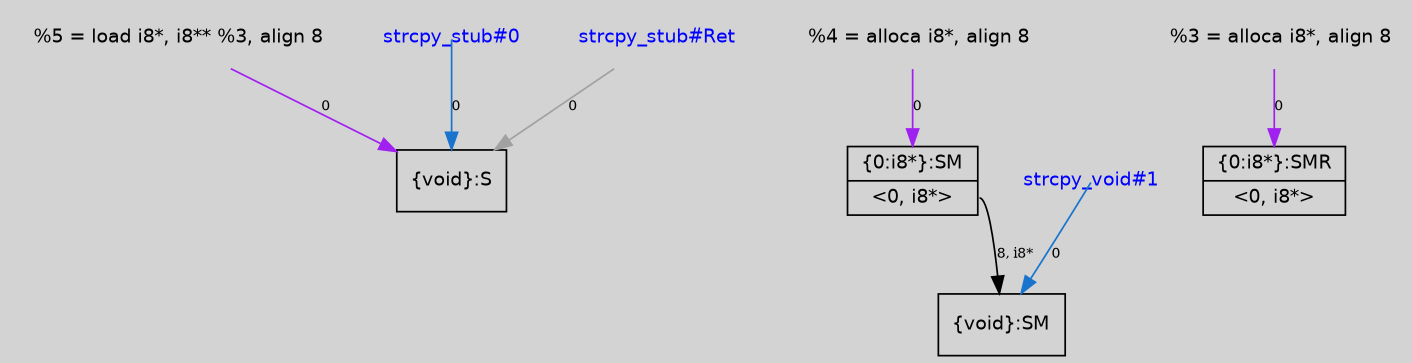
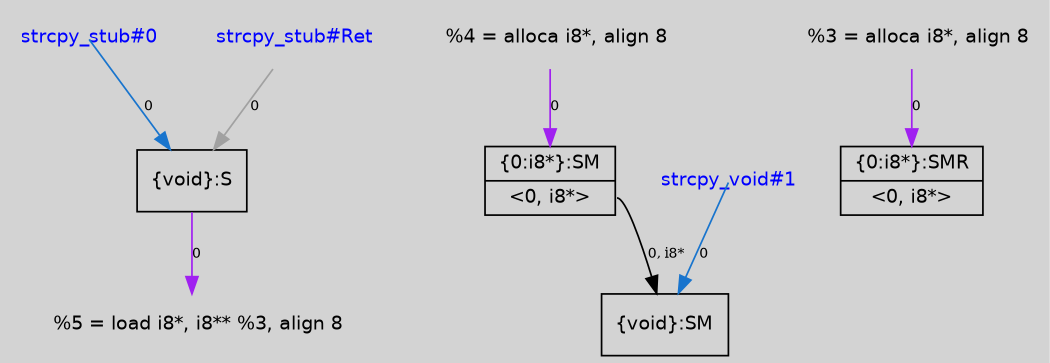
edge "%5 = load i8*, i8** %3, align 8" -> "{void}:S": reversed
edge "{0:i8*}:SM" -> "{void}:SM": label "8, i8*" -> "0, i8*"
